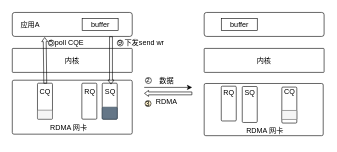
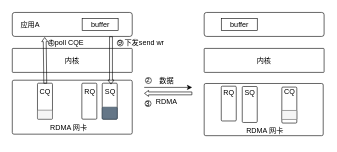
node "5": label "5" -> "4"
node "3": fillcolor #fff2cc -> #ffffff
